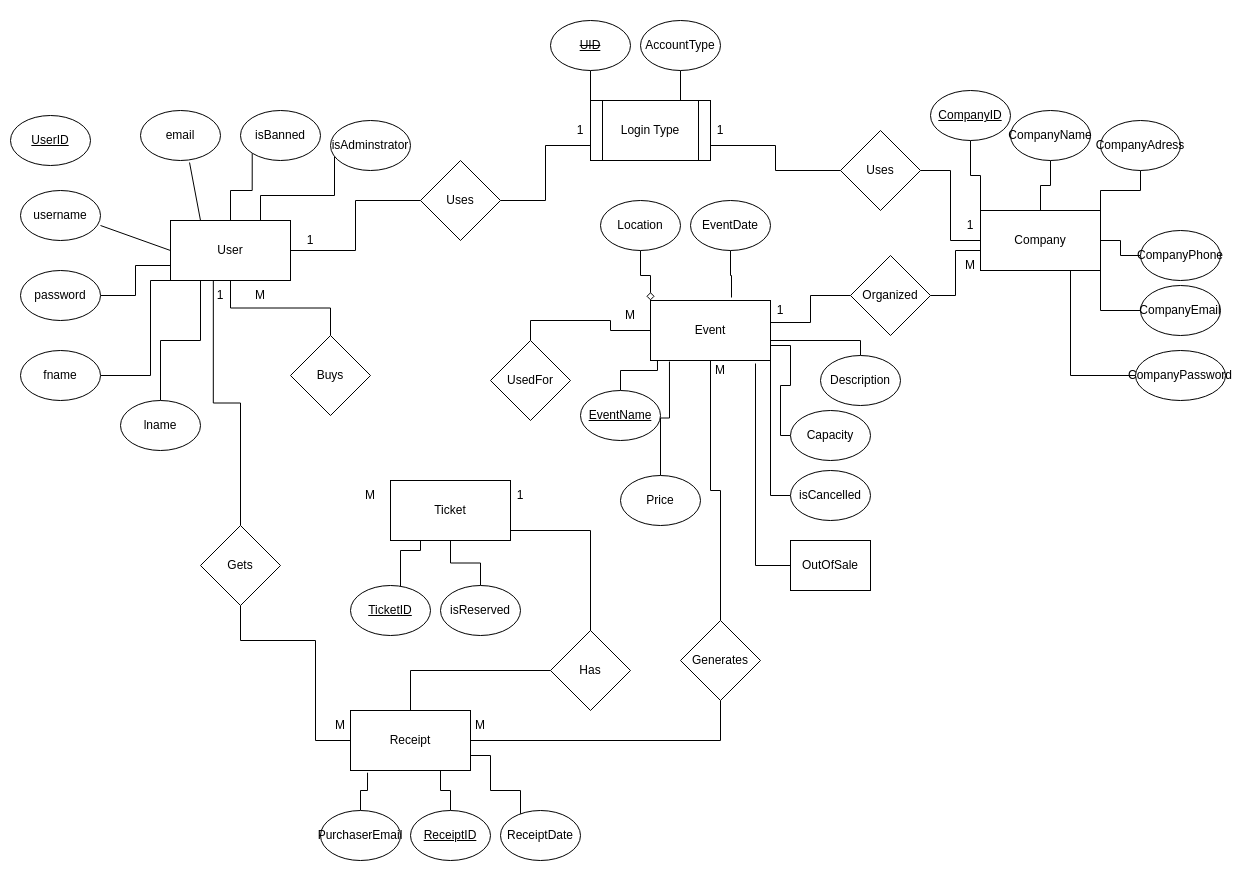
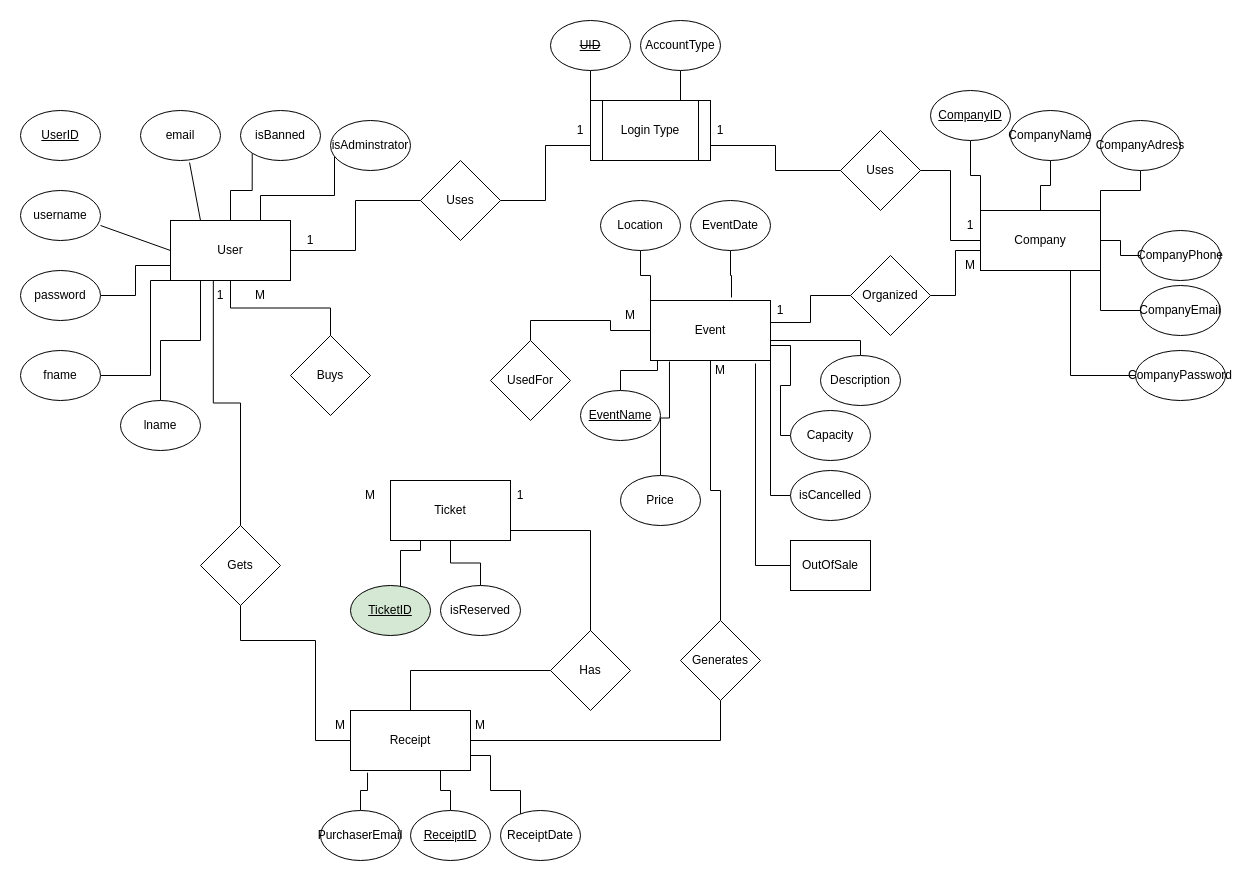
node "UserID": moved (51, 141) -> (61, 136)
edge "Location" -> "Event": arrowhead diamond -> none
node "TicketID": fillcolor #ffffff -> #d5e8d4
